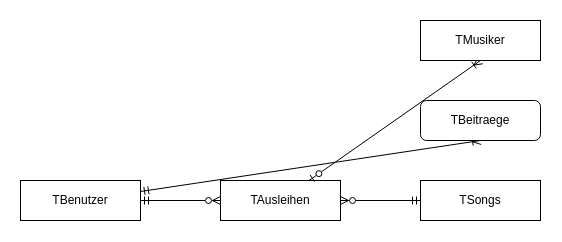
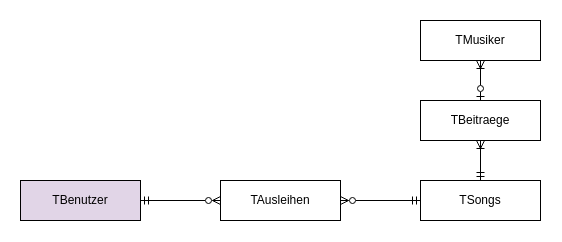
edge "TMusiker" -- "TAusleihen": now "TMusiker" -- "TBeitraege"
node "TBeitraege": shape rounded rectangle -> rectangle
edge "TBeitraege" -- "TBenutzer": now "TBeitraege" -- "TSongs"
node "TBenutzer": fillcolor #ffffff -> #e1d5e7
